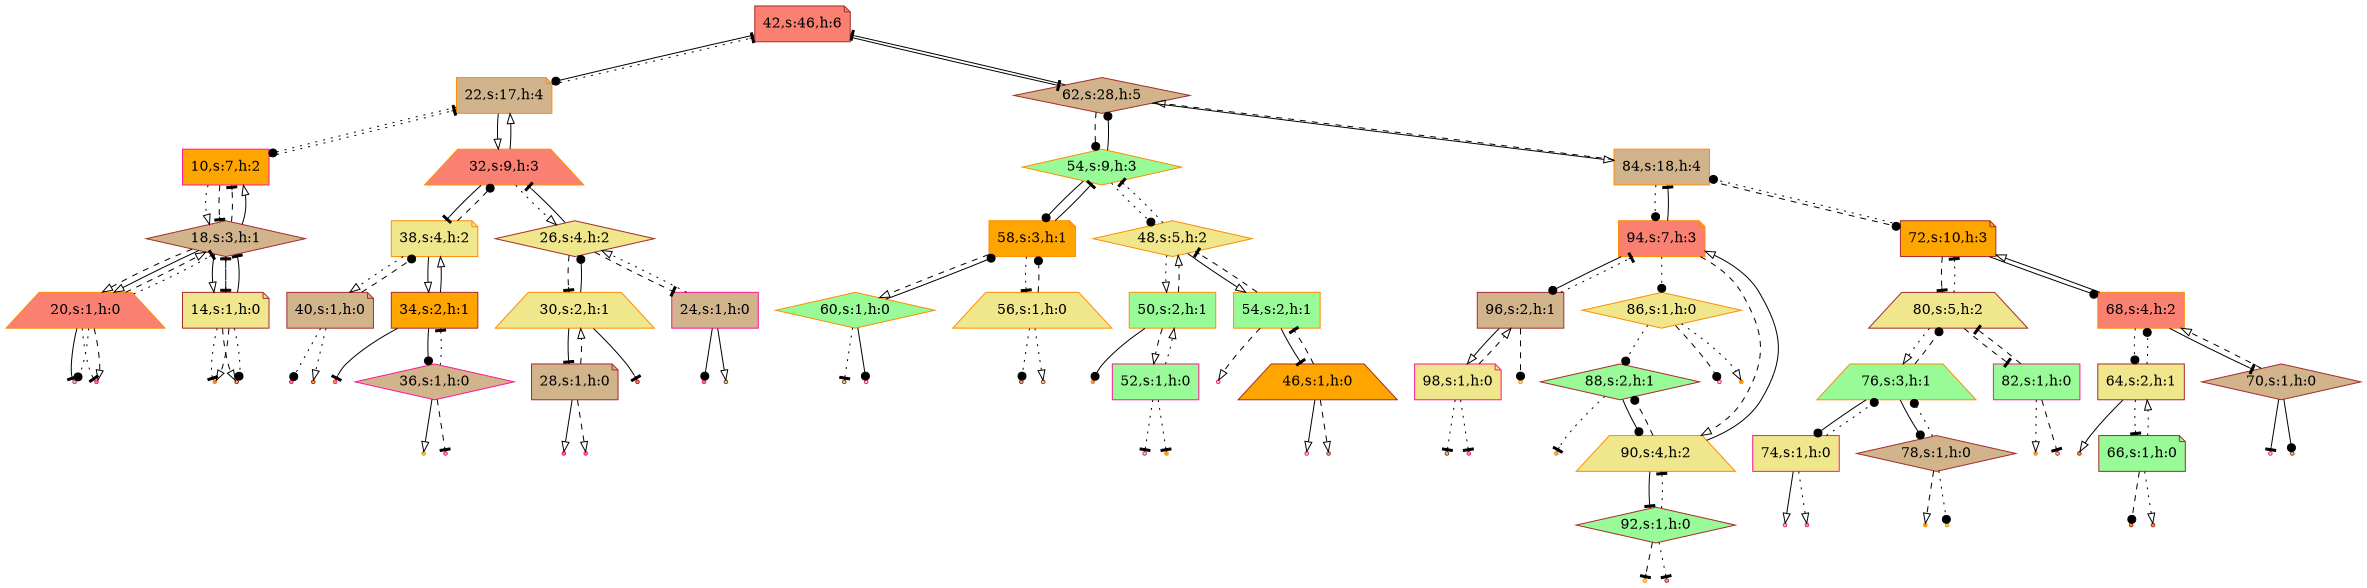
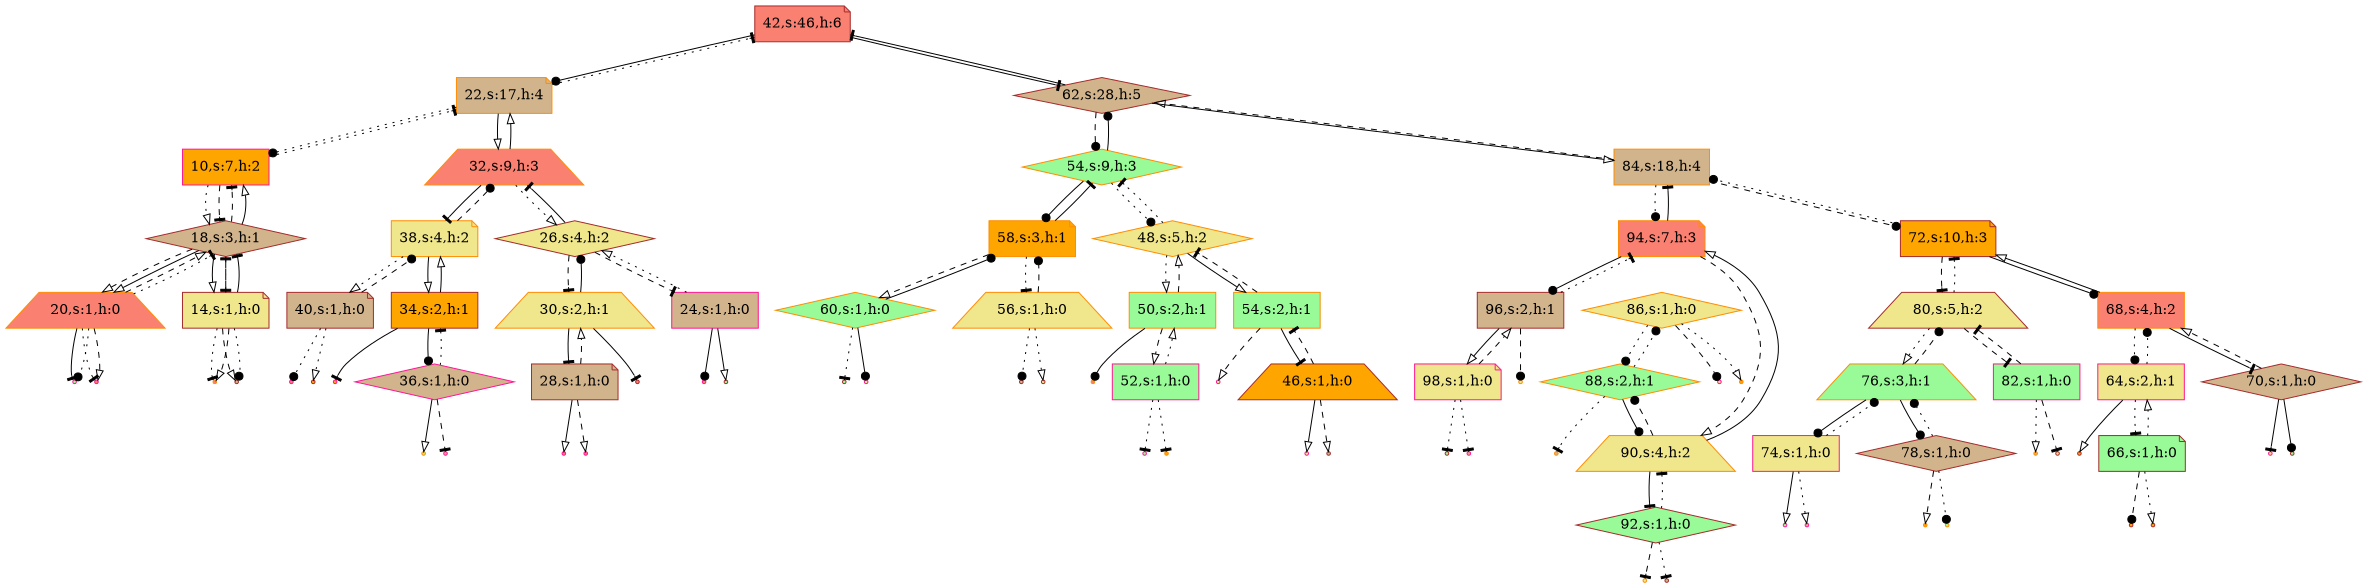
edge "94,s:7,h:3" -> "86,s:1,h:0": now "88,s:2,h:1" -> "86,s:1,h:0"
node "88,s:2,h:1": color brown -> darkorange
node "64,s:2,h:1": color brown -> deeppink
